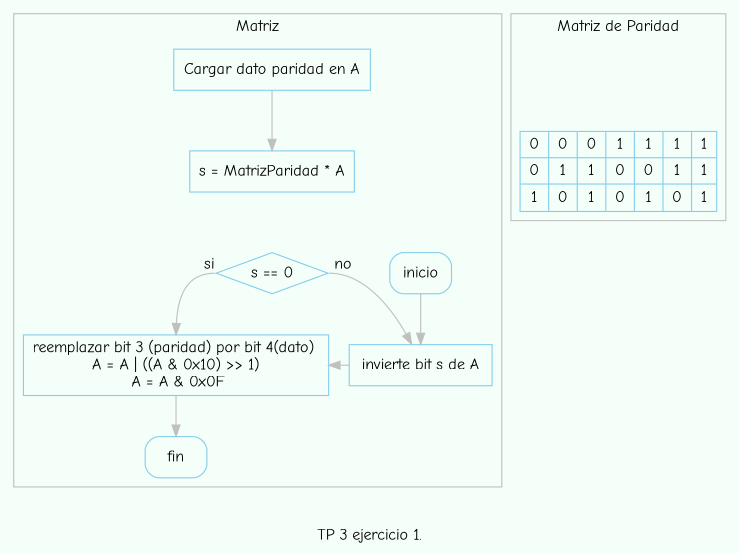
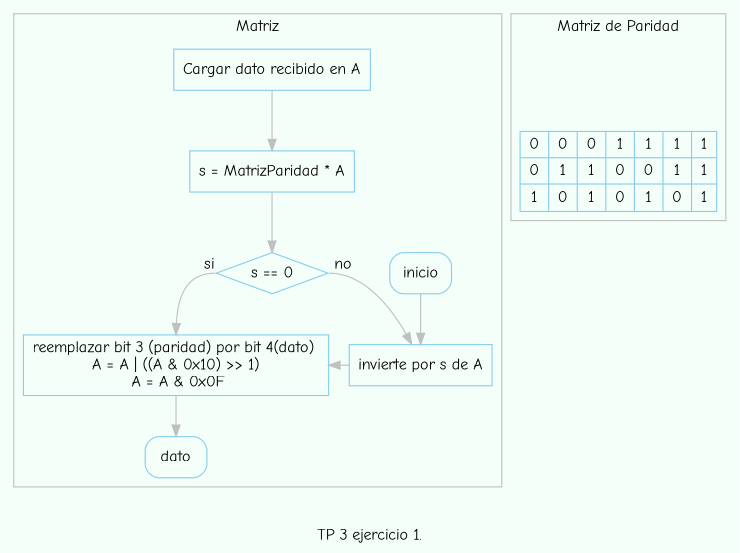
node "Cargar dato paridad en A": label "Cargar dato paridad en A" -> "Cargar dato recibido en A"
edge "s = MatrizParidad * A" -> "s == 0": added
node "invierte bit s de A": label "invierte bit s de A" -> "invierte por s de A"
node "fin": label "fin" -> "dato"
